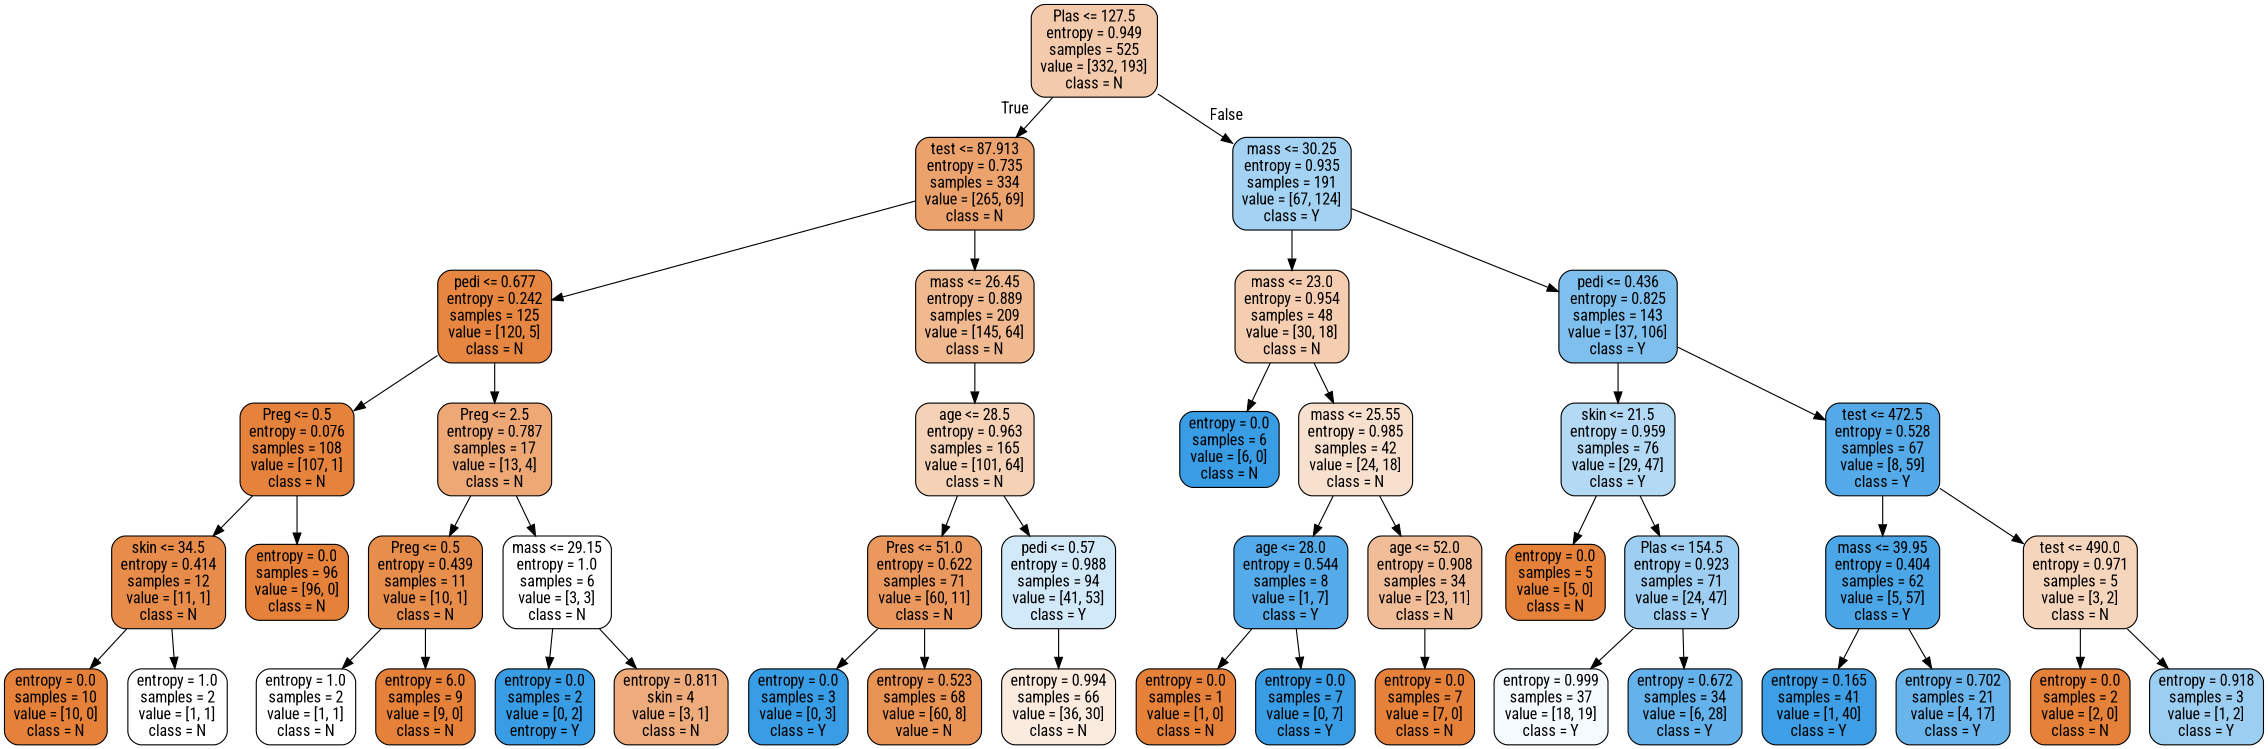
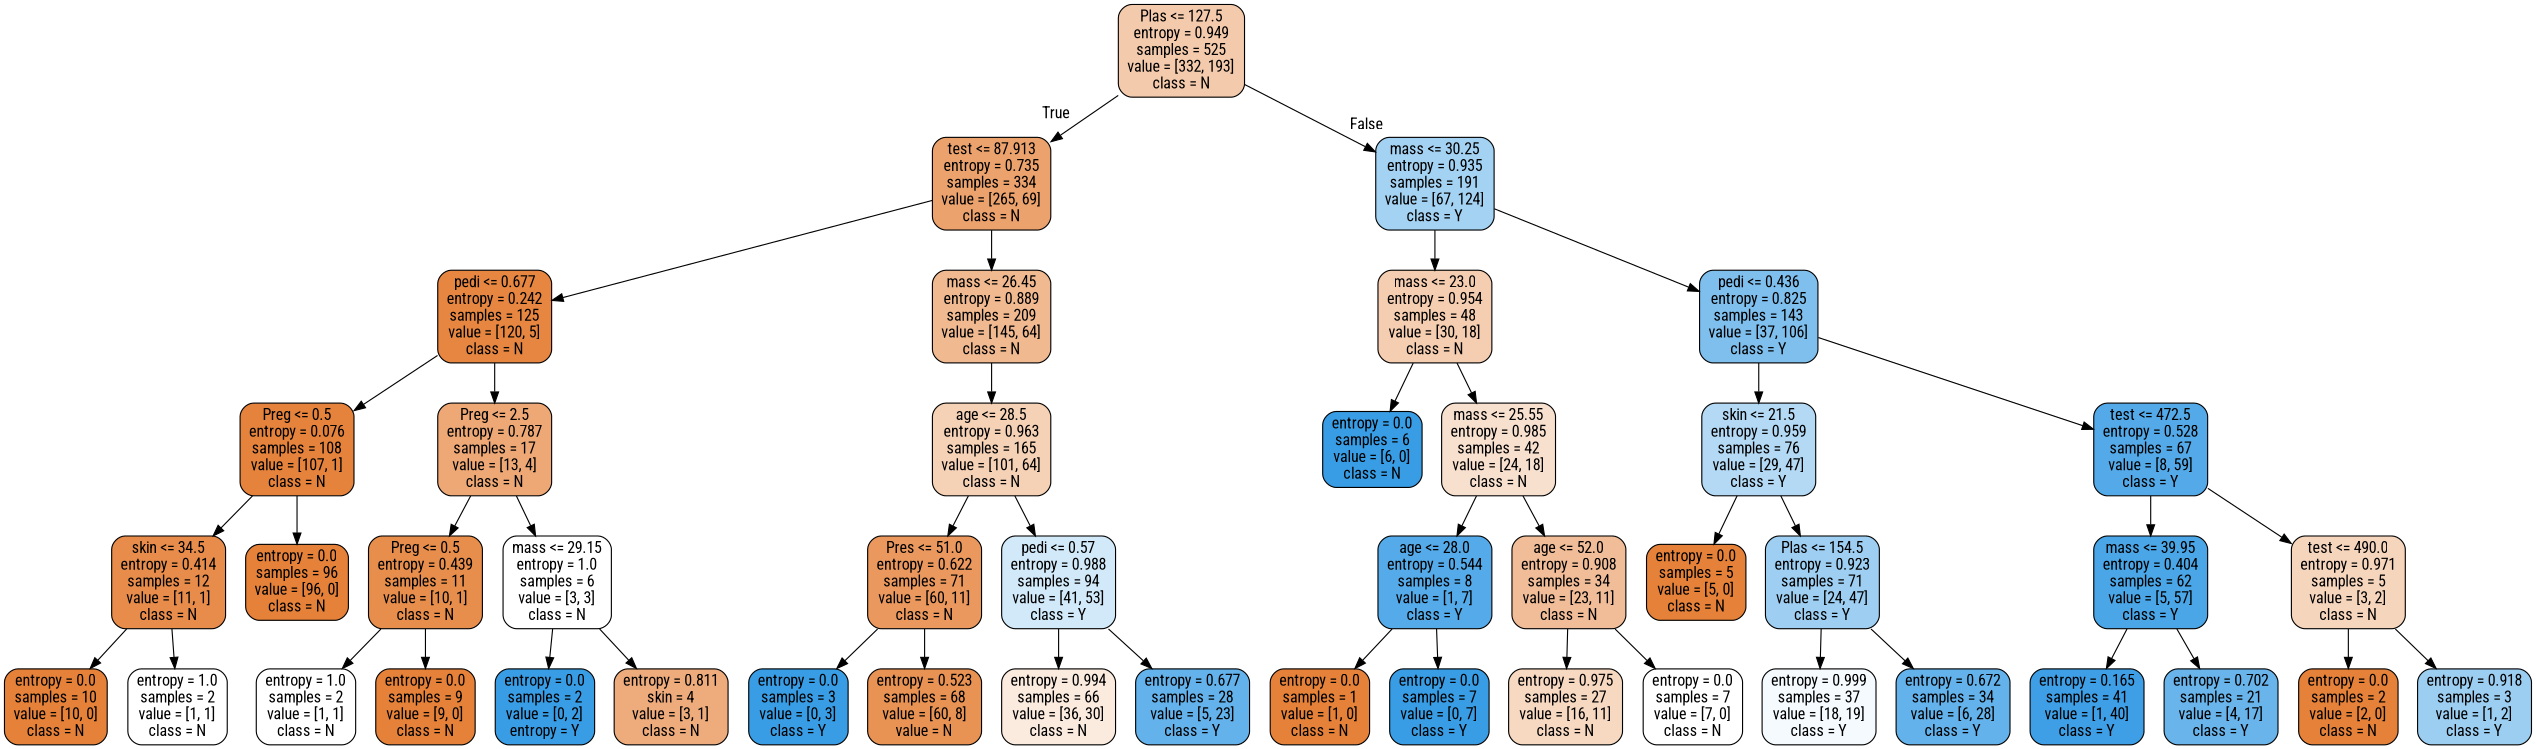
node "entropy = 6.0 samples = 9 value = [9, 0] class = N": label "entropy = 6.0 samples = 9 value = [9, 0] class = N" -> "entropy = 0.0 samples = 9 value = [9, 0] class = N"
node "entropy = 0.677 samples = 28 value = [5, 23] class = Y": added
node "entropy = 0.0 samples = 7 value = [7, 0] class = N": fillcolor #e58139 -> #ffffff
node "entropy = 0.975 samples = 27 value = [16, 11] class = N": added
